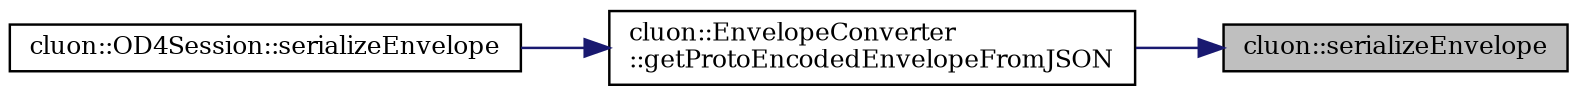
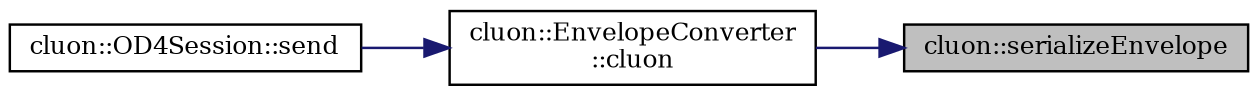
node "cluon::OD4Session::serializeEnvelope": label "cluon::OD4Session::serializeEnvelope" -> "cluon::OD4Session::send"
node "cluon::EnvelopeConverter ::getProtoEncodedEnvelopeFromJSON": label "cluon::EnvelopeConverter ::getProtoEncodedEnvelopeFromJSON" -> "cluon::EnvelopeConverter ::cluon"
